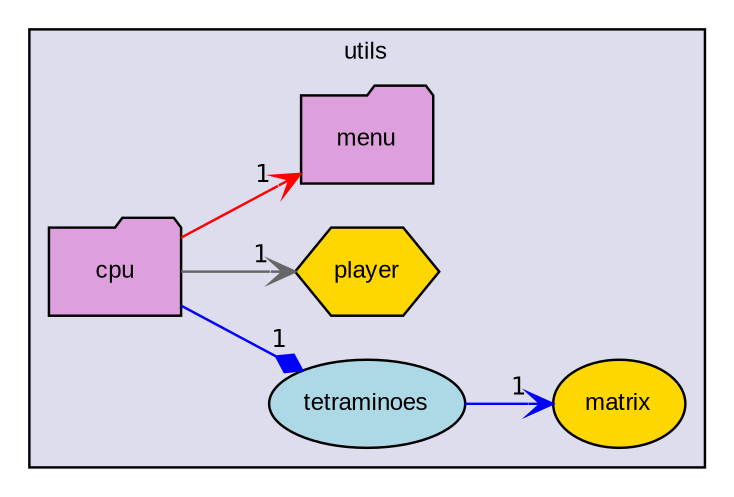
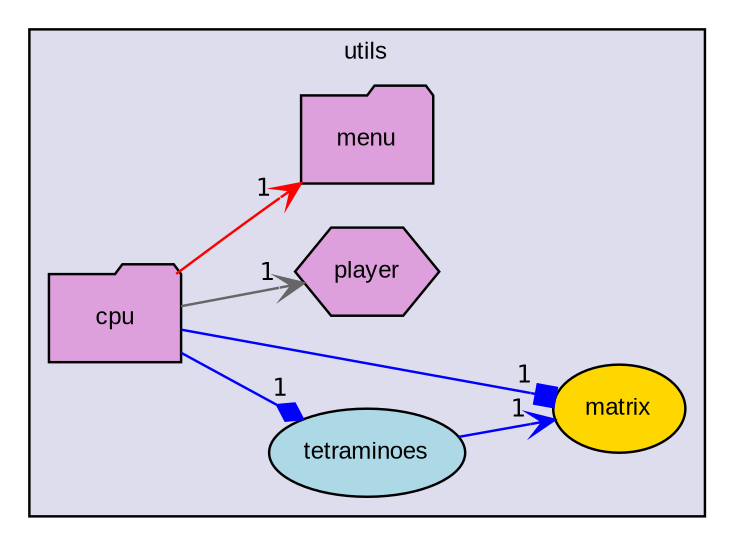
node "player": fillcolor gold -> plum
edge "cpu" -> "matrix": added
